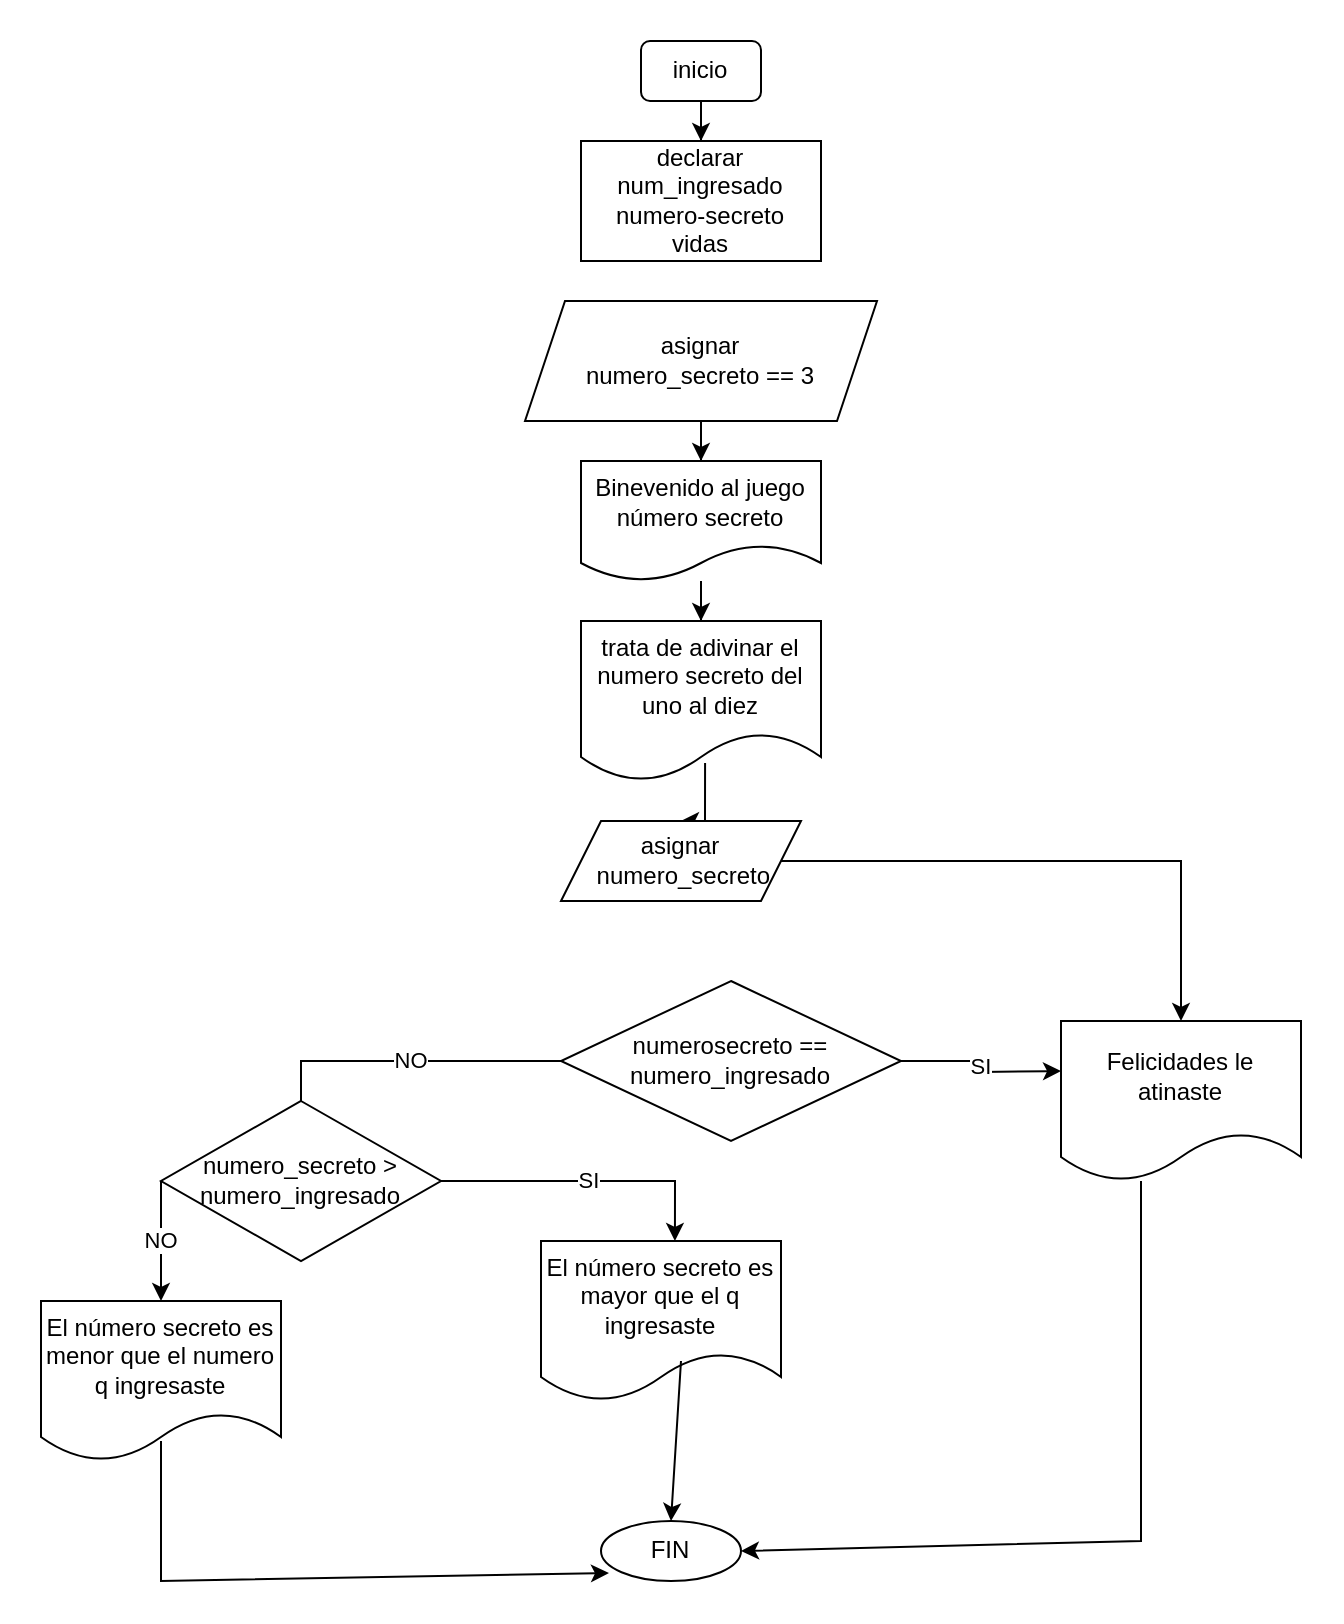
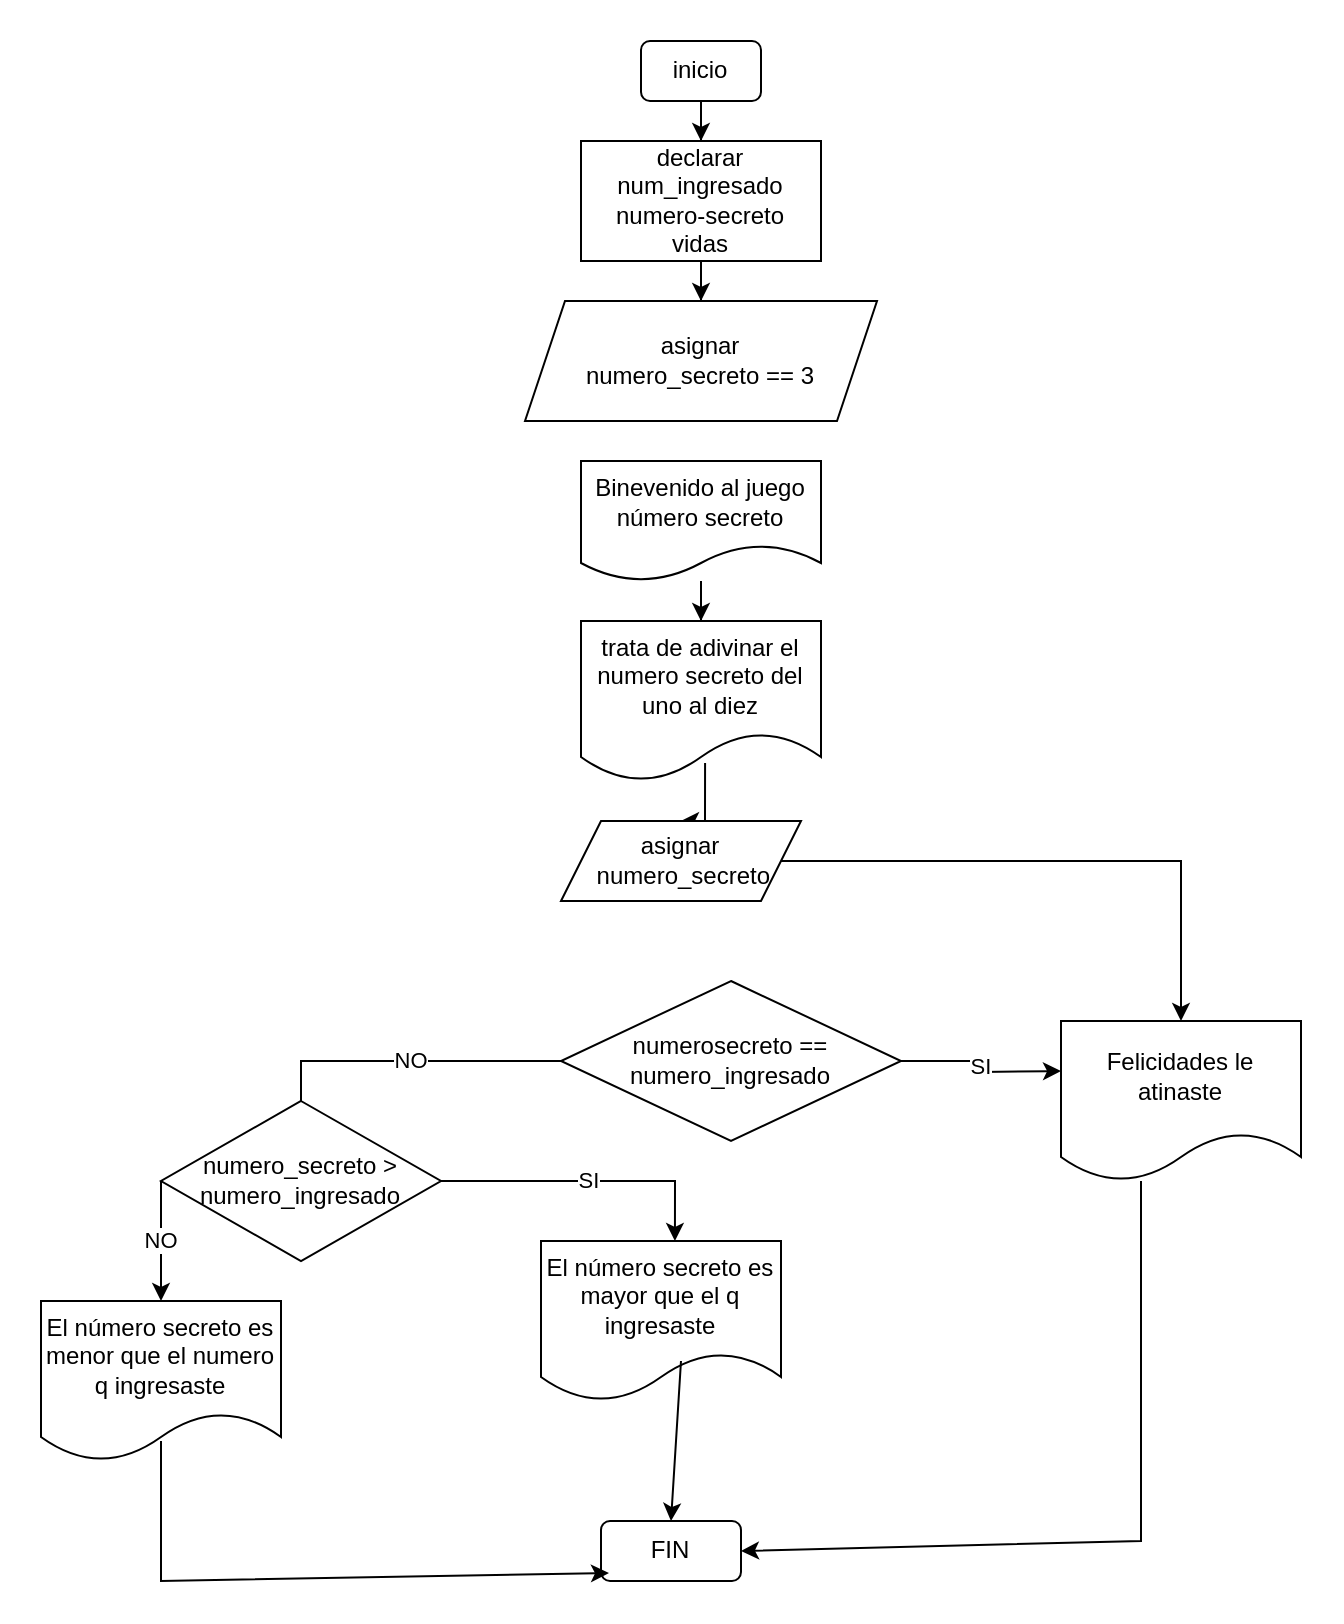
edge "declarar num_ingresado numero-secreto vidas" -> "asignar numero_secreto == 3": added
edge "asignar numero_secreto == 3" -> "Binevenido al juego número secreto": removed
node "FIN": shape ellipse -> rounded rectangle
